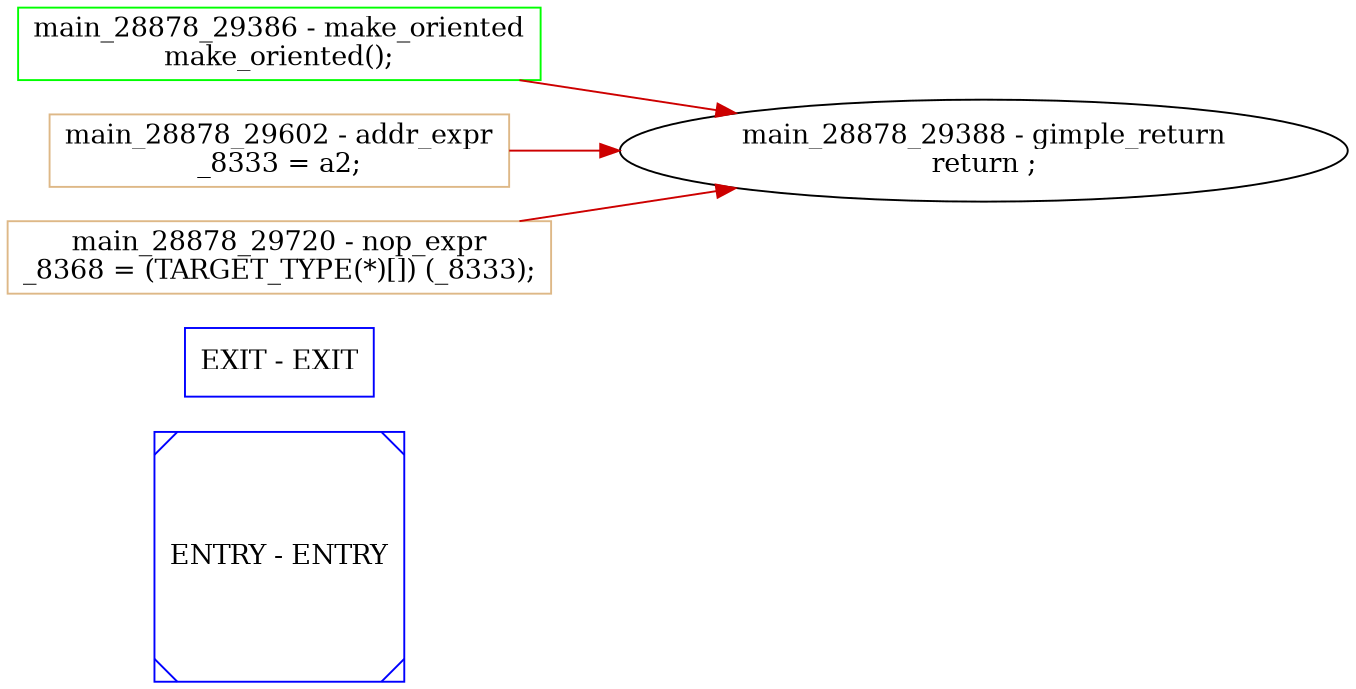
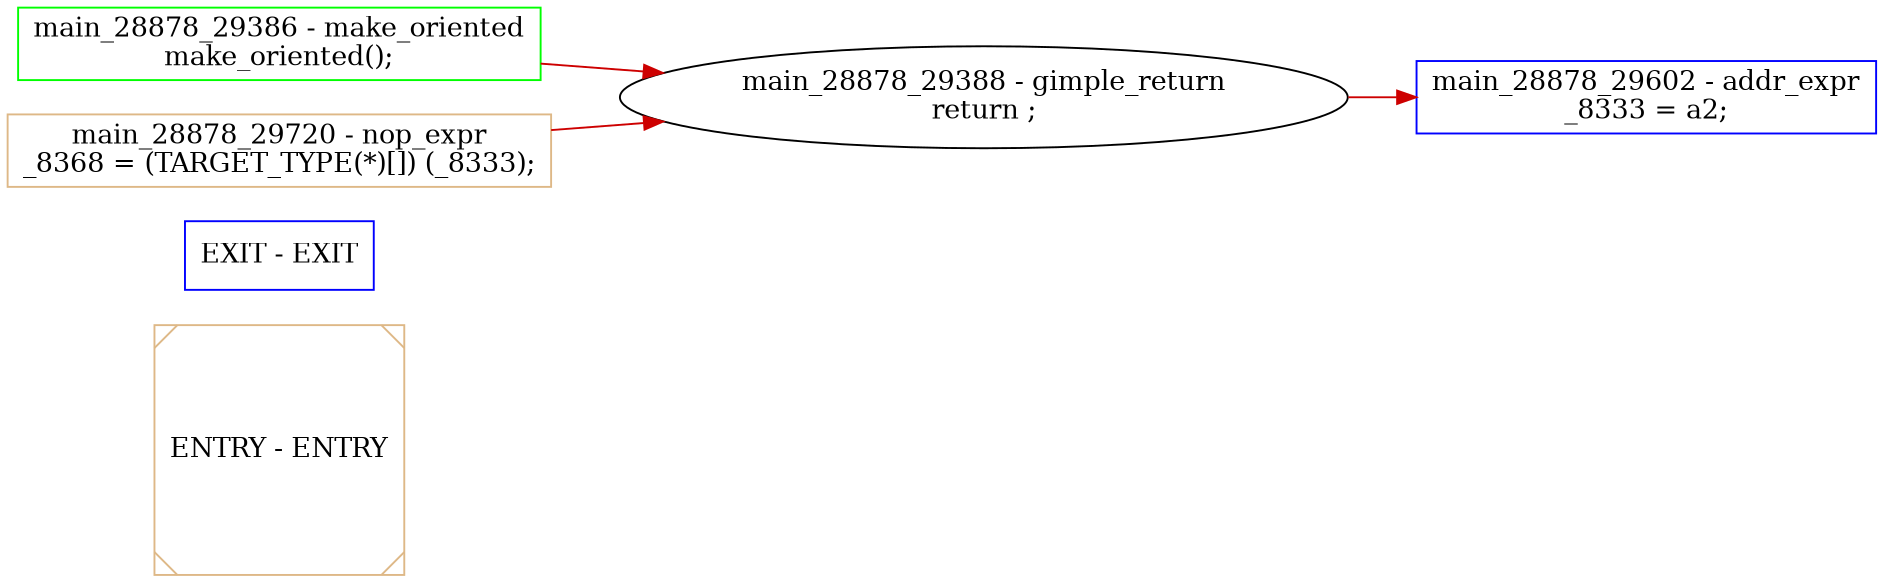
node "main_28878_29602 - addr_expr _8333 = a2;": color burlywood -> blue
edge "main_28878_29602 - addr_expr _8333 = a2;" -> "main_28878_29388 - gimple_return return ;": reversed
node "ENTRY - ENTRY": color blue -> burlywood
